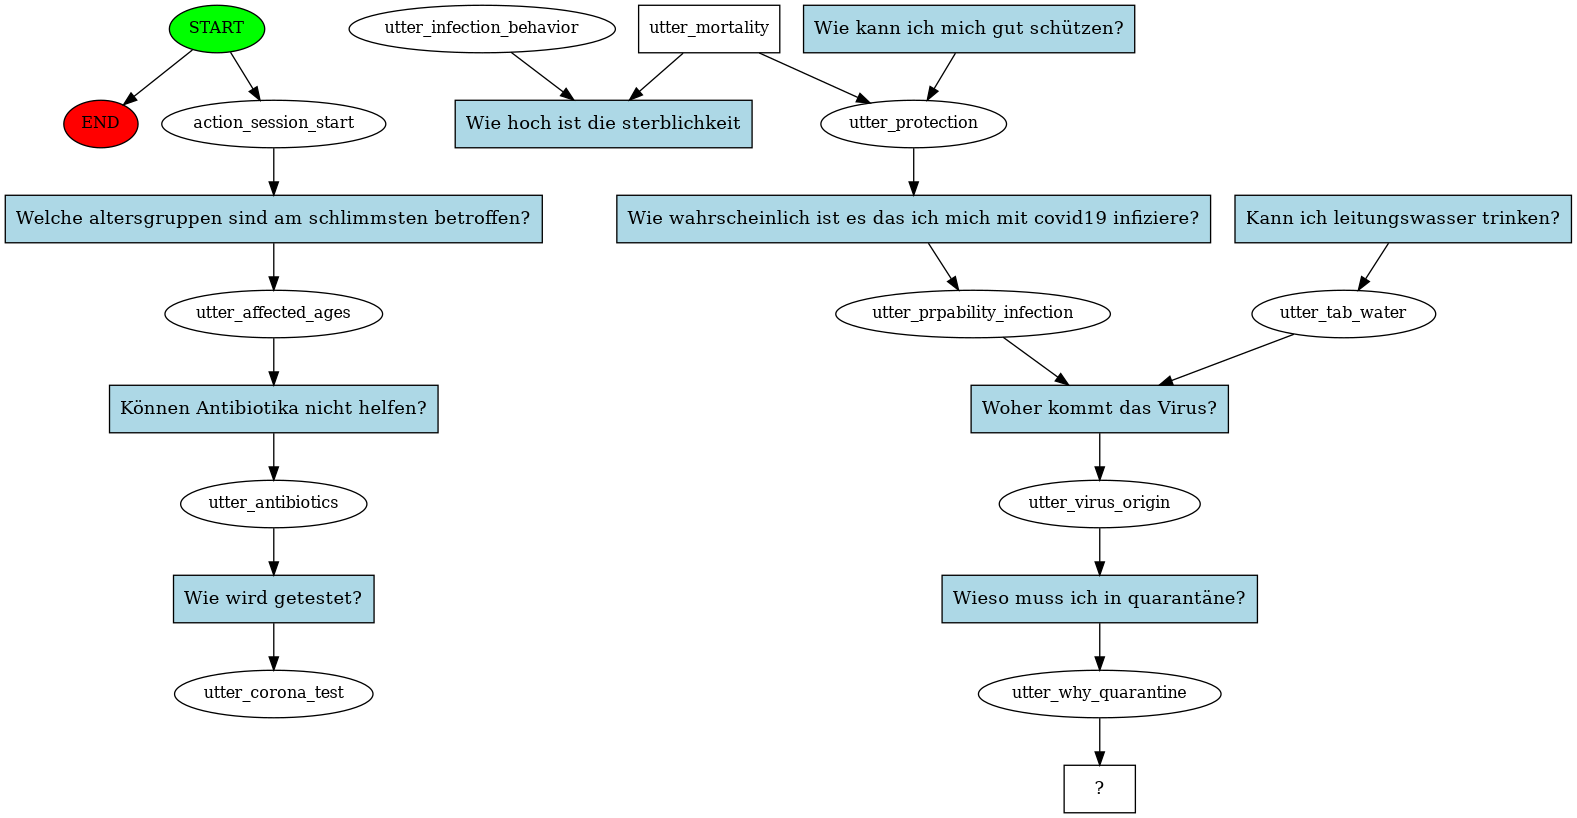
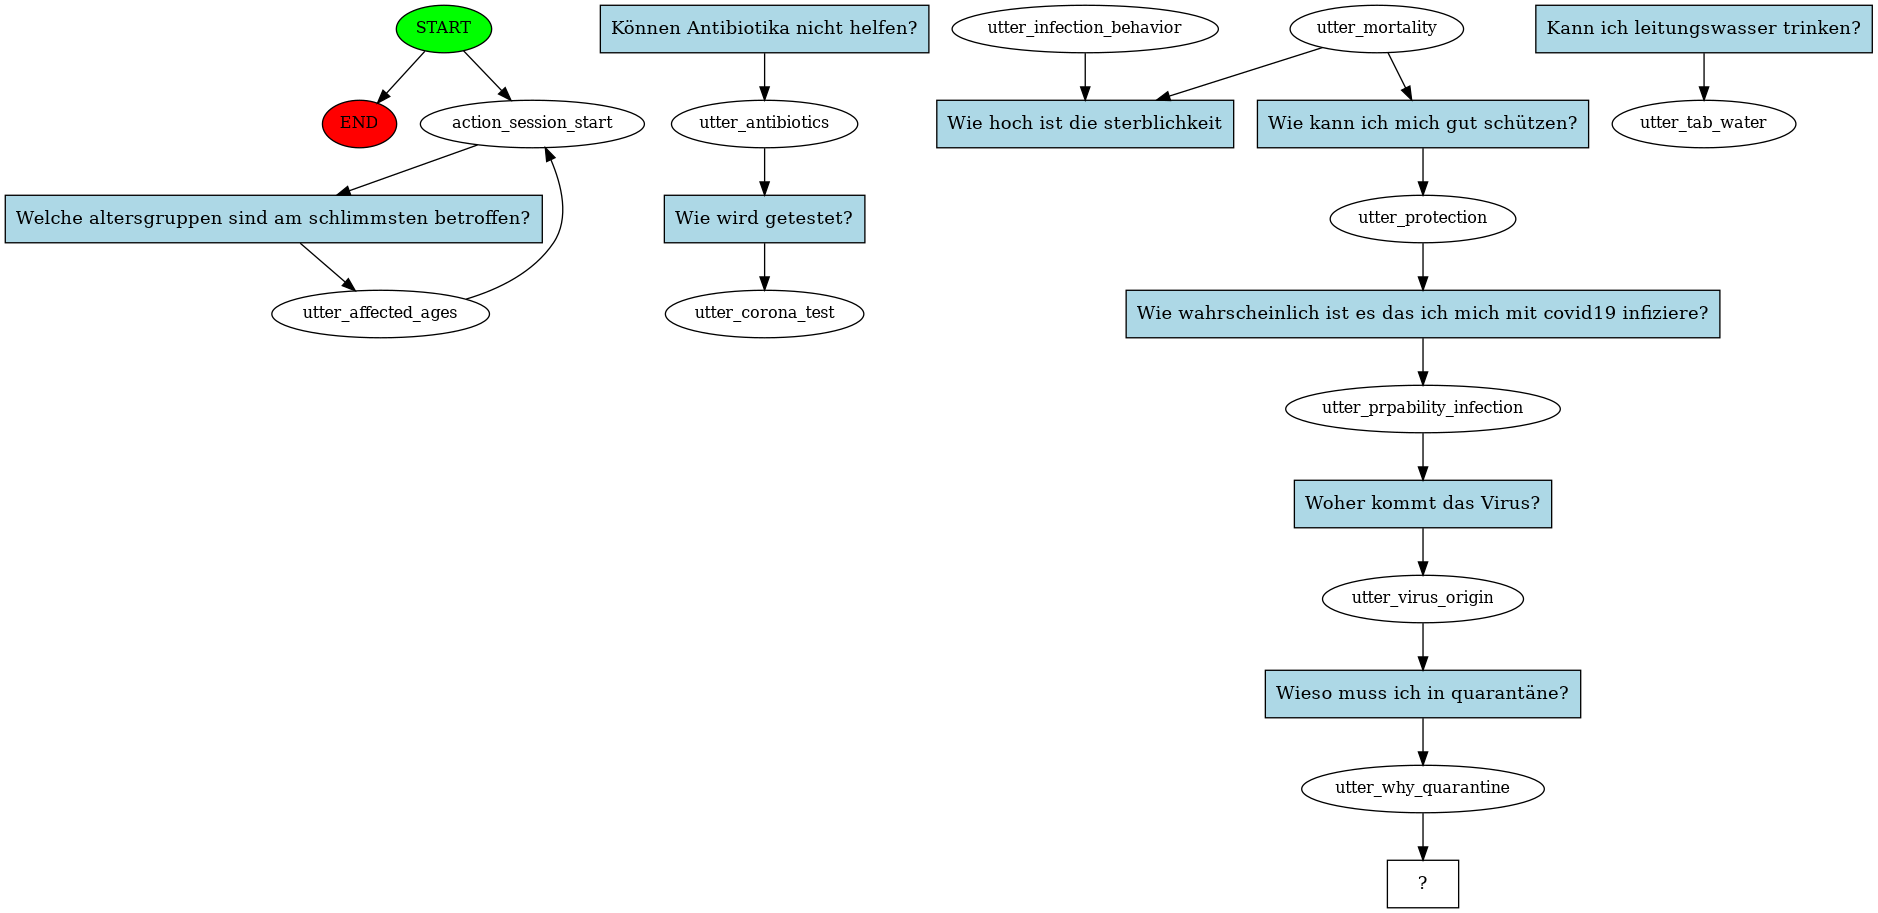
node "utter_mortality": shape box -> ellipse
edge "utter_mortality" -> "utter_protection": now "utter_mortality" -> "Wie kann ich mich gut schützen?"
edge "utter_affected_ages" -> "Können Antibiotika nicht helfen?": now "utter_affected_ages" -> "action_session_start"
edge "utter_tab_water" -> "Woher kommt das Virus?": removed
